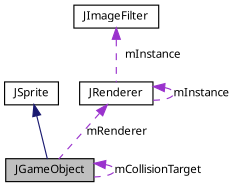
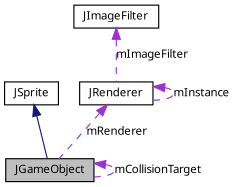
edge "JRenderer" -> "JImageFilter": label "mInstance" -> "mImageFilter"
